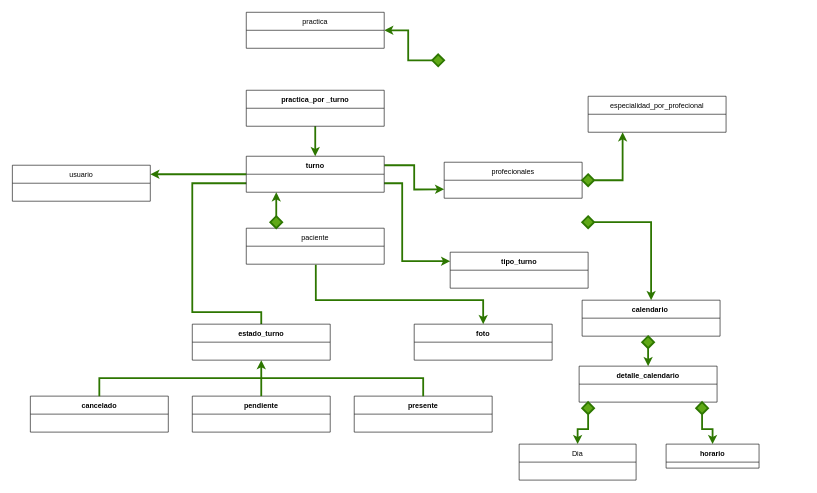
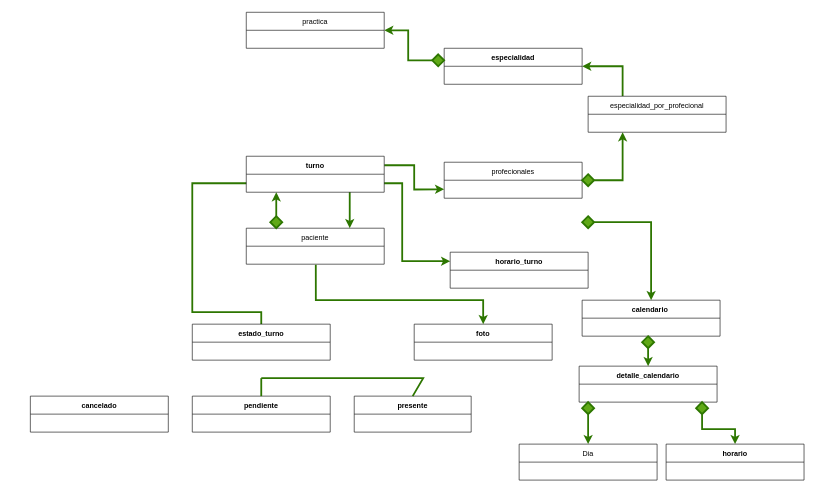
node "especialidad": added
edge "especialidad_por_profecional" -> "especialidad": added
node "practica_por _turno": removed
edge "practica_por _turno" -> "turno": removed
edge "turno" -> "usuario": removed
node "usuario": removed
edge "turno" -> "paciente": added
node "tipo_turno": label "tipo_turno" -> "horario_turno"
edge "cancelado" -> "estado_turno": removed
node "presente": size 138x36 -> 117x36
node "horario": size 93x24 -> 138x36
node "Dia": size 117x36 -> 138x36
